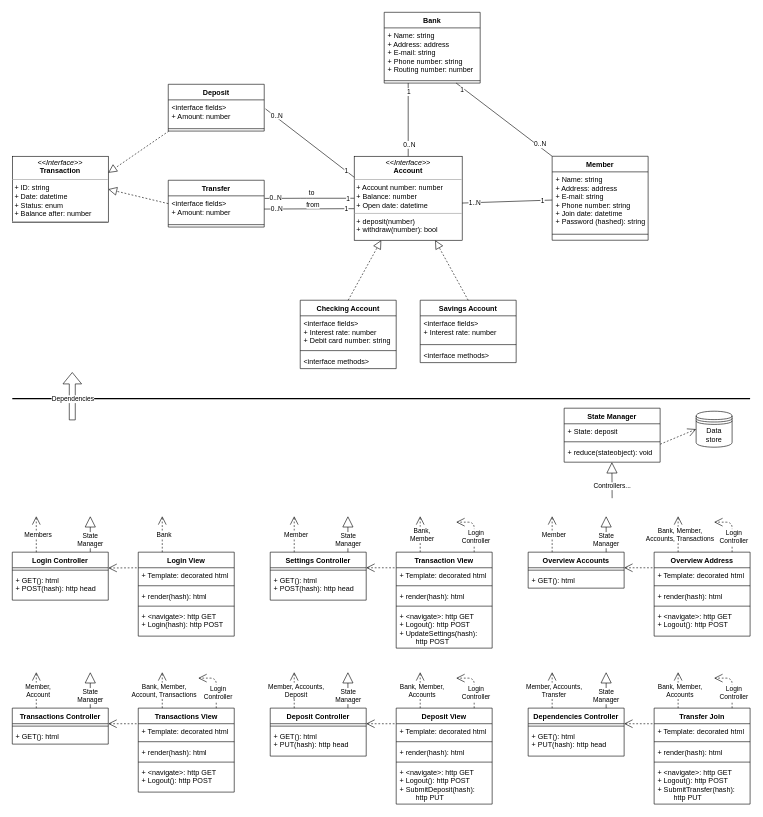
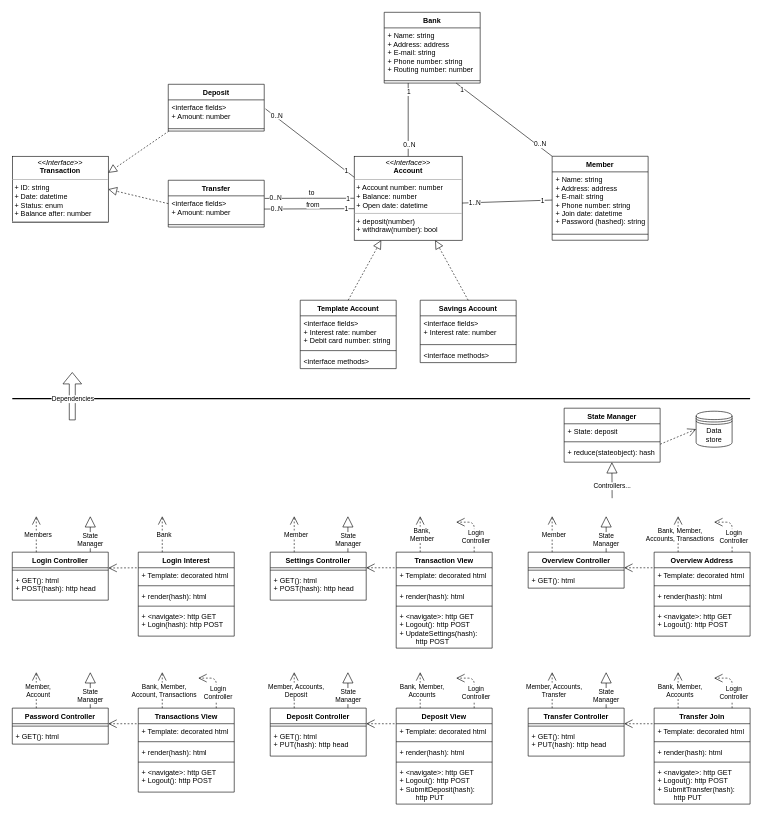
node "Checking Account": label "Checking Account" -> "Template Account"
node "+ reduce(stateobject): void": label "+ reduce(stateobject): void" -> "+ reduce(stateobject): hash"
node "Login View": label "Login View" -> "Login Interest"
node "Overview Accounts": label "Overview Accounts" -> "Overview Controller"
node "Transactions Controller": label "Transactions Controller" -> "Password Controller"
node "Dependencies Controller": label "Dependencies Controller" -> "Transfer Controller"
